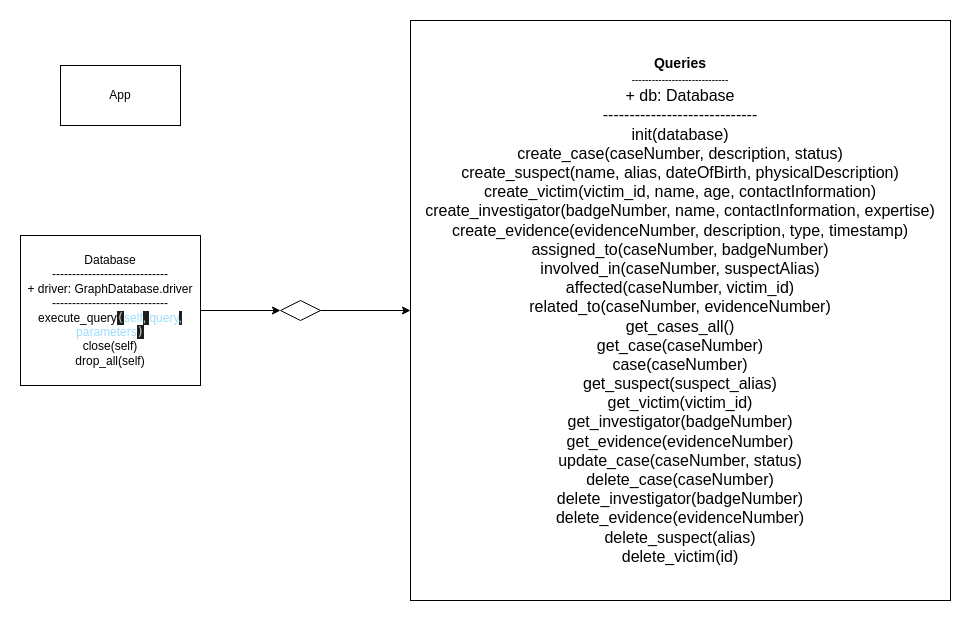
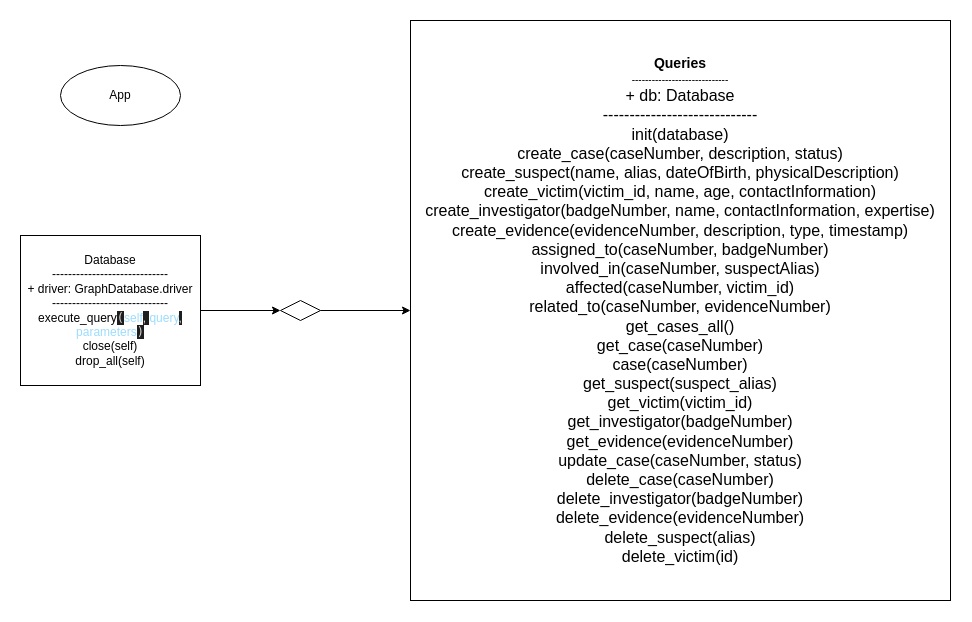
node "App": shape rectangle -> ellipse
